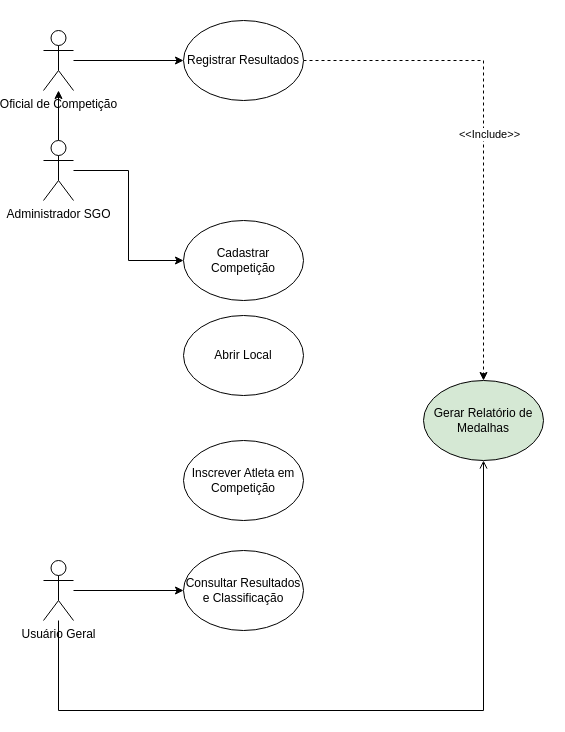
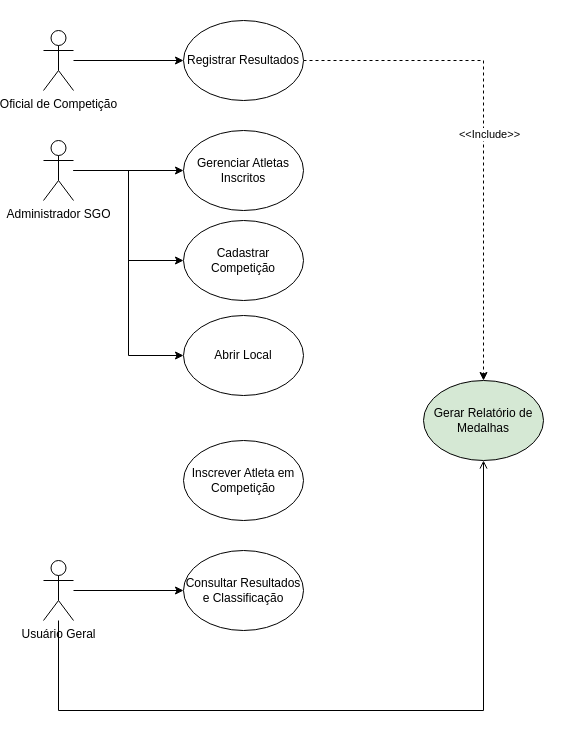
edge "Administrador SGO" -> "Oficial de Competição": now "Administrador SGO" -> "Abrir Local"
edge "Administrador SGO" -> "Gerenciar Atletas Inscritos": added
node "Gerenciar Atletas Inscritos": added
